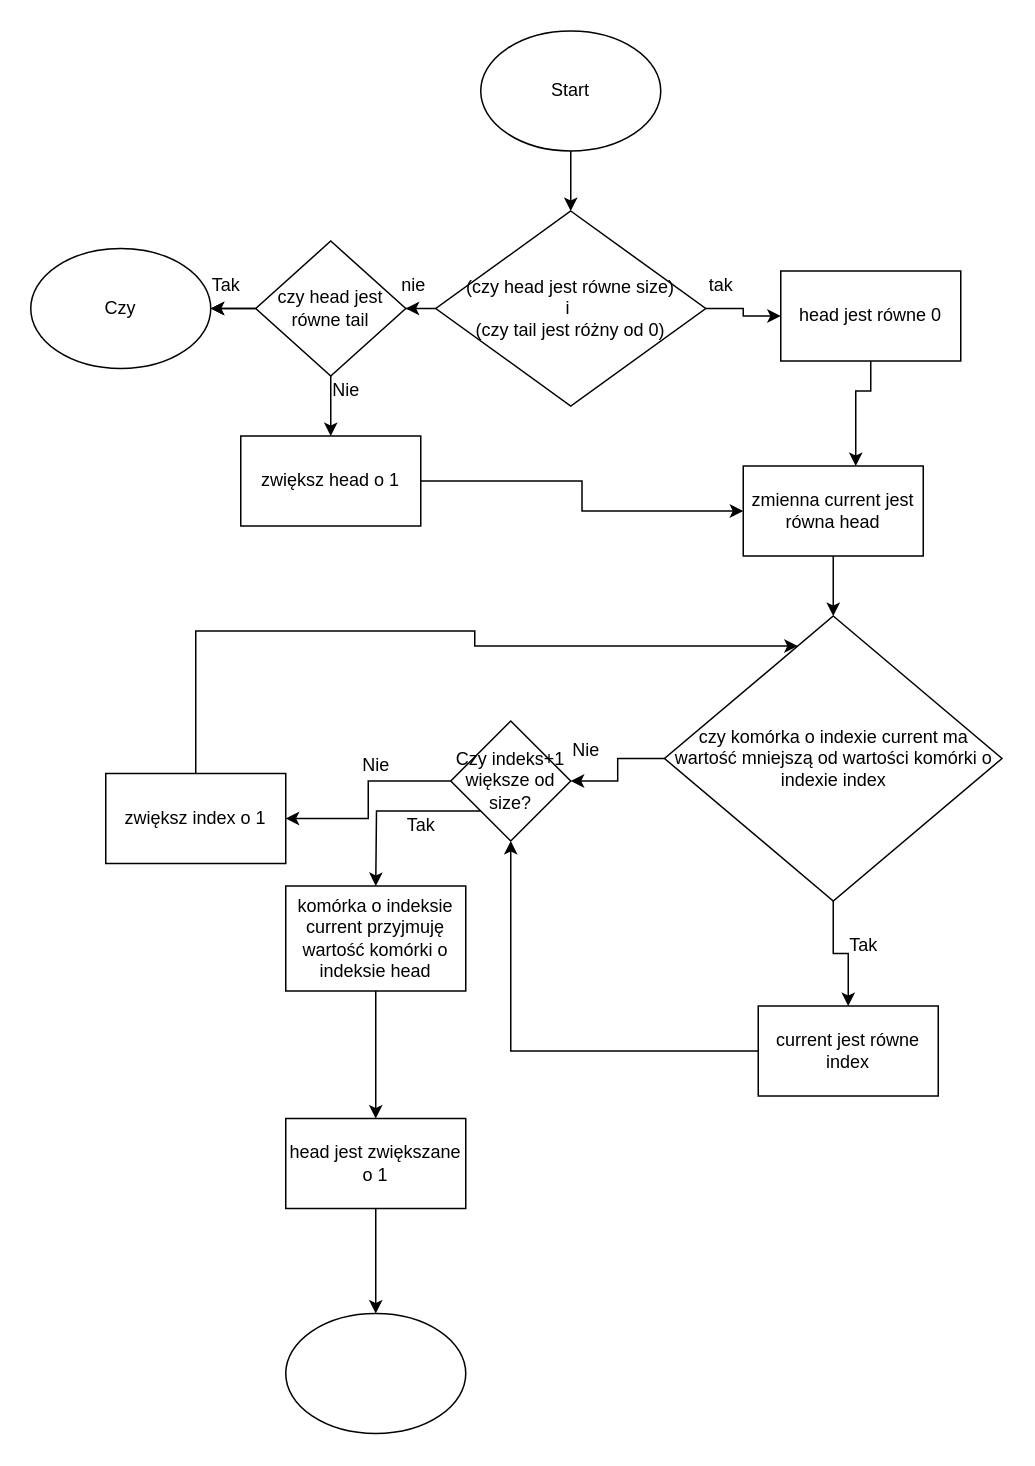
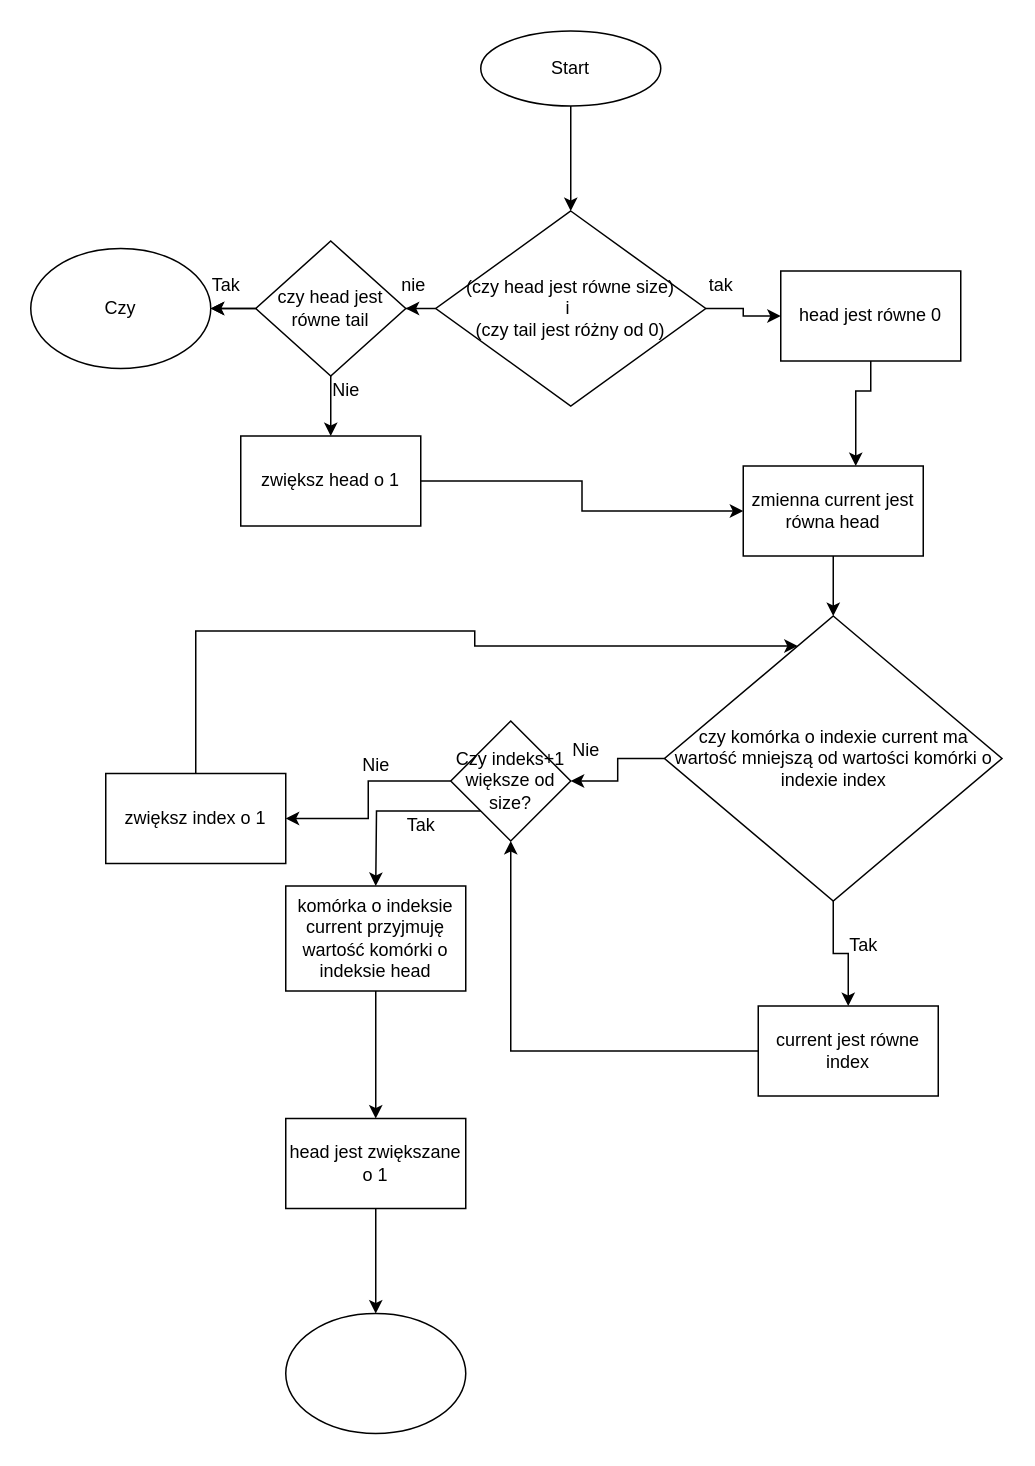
node "Start": size 180x120 -> 180x75
